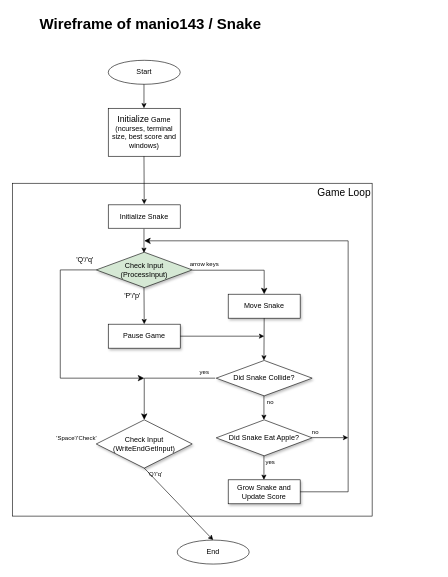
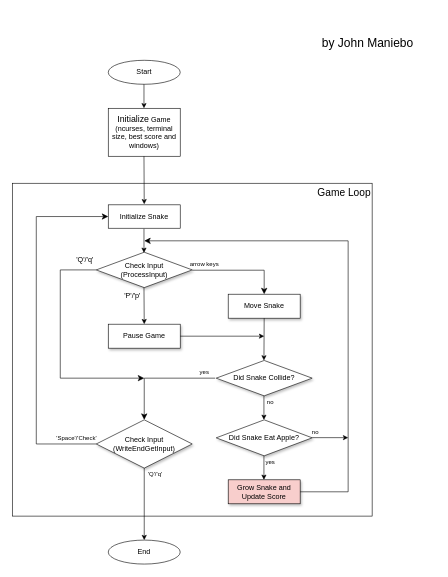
node "Wireframe of manio143 / Snake": removed
node "by John Maniebo": added
edge "Check Input (WriteEndGetInput)" -> "Initialize Snake": added
node "Check Input (ProcessInput)": fillcolor #d5e8d4 -> #ffffff
node "Grow Snake and Update Score": fillcolor #ffffff -> #f8cecc
node "End": moved (213, 552) -> (144, 552)
